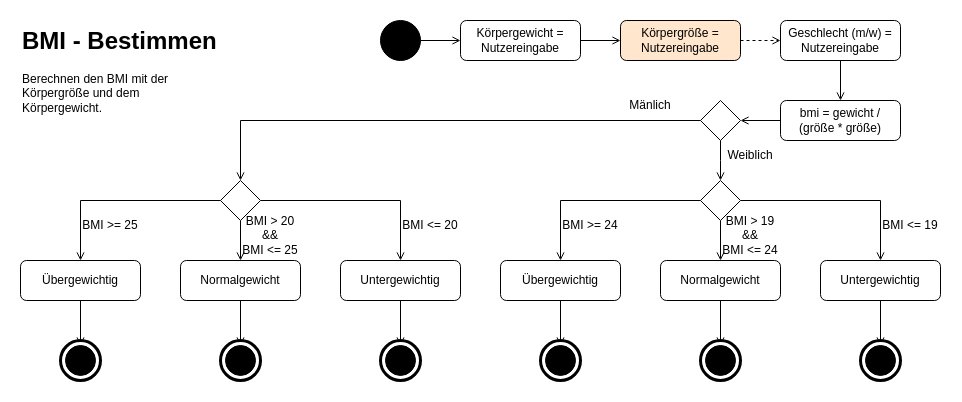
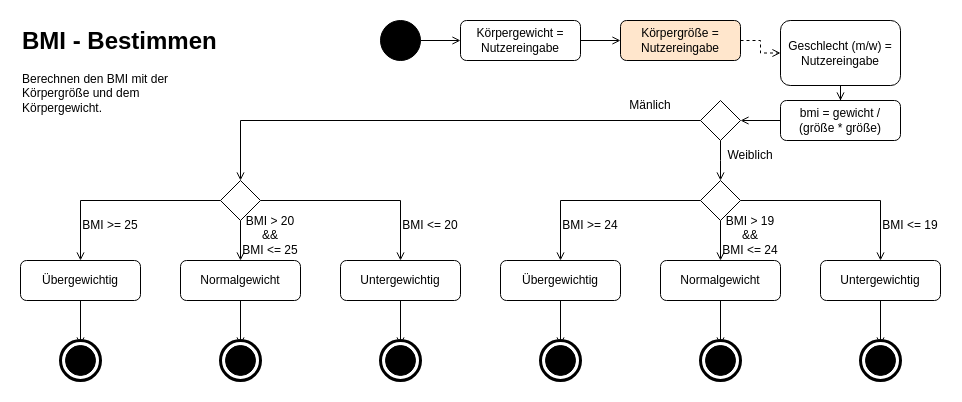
node "Geschlecht (m/w) = Nutzereingabe": size 120x40 -> 120x65
